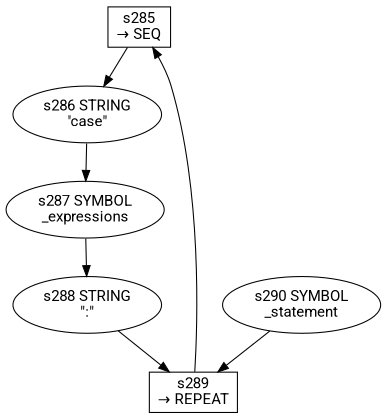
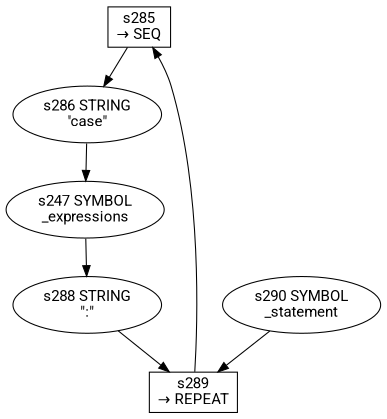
node "s287 SYMBOL _expressions": label "s287 SYMBOL _expressions" -> "s247 SYMBOL _expressions"
